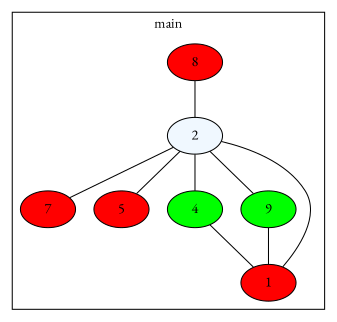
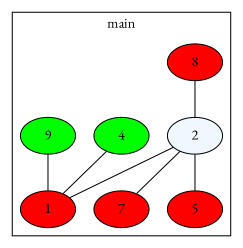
edge "2" -- "9": removed
edge "2" -- "4": removed
